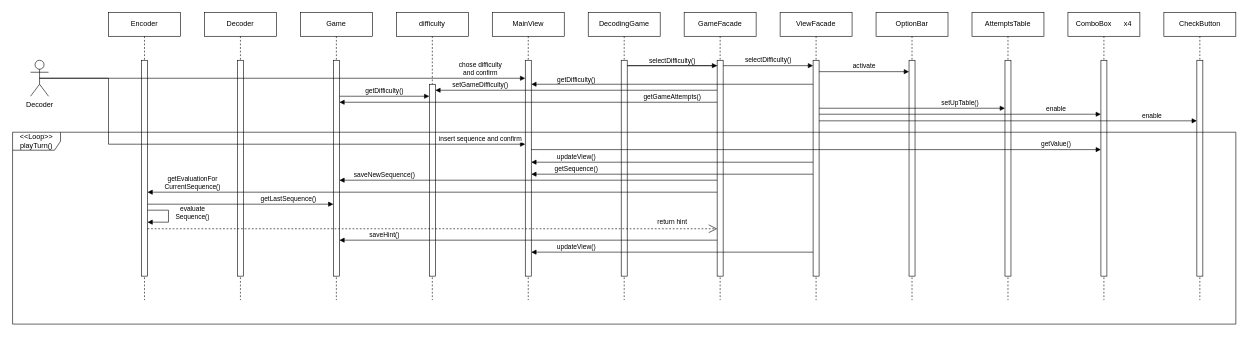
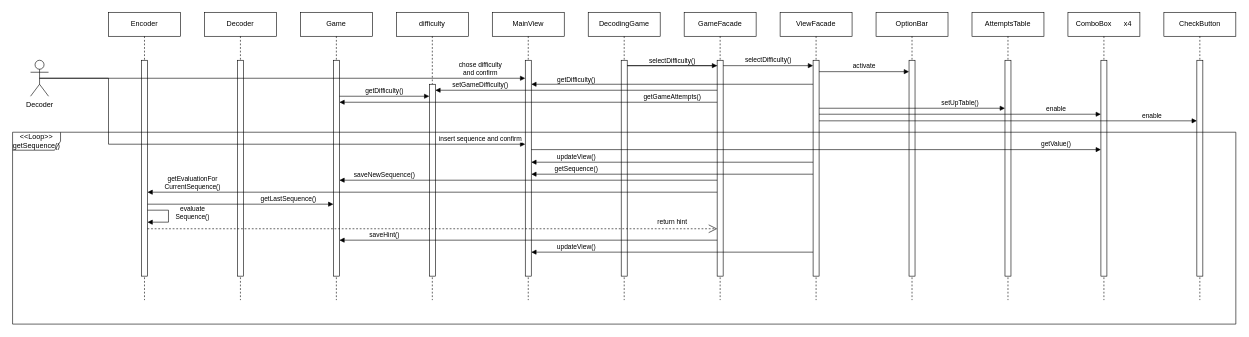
node "<<Loop>> playTurn()": label "<<Loop>> playTurn()" -> "<<Loop>> getSequence()"
